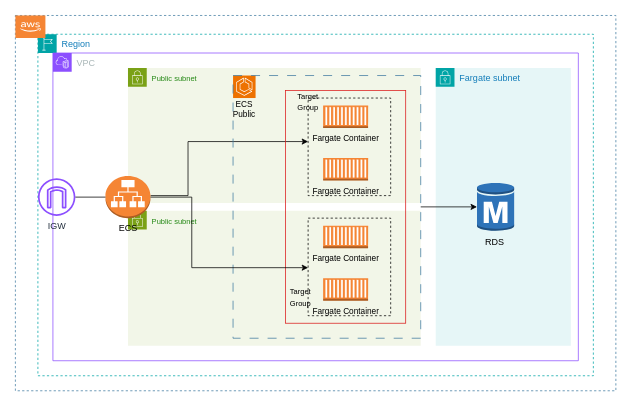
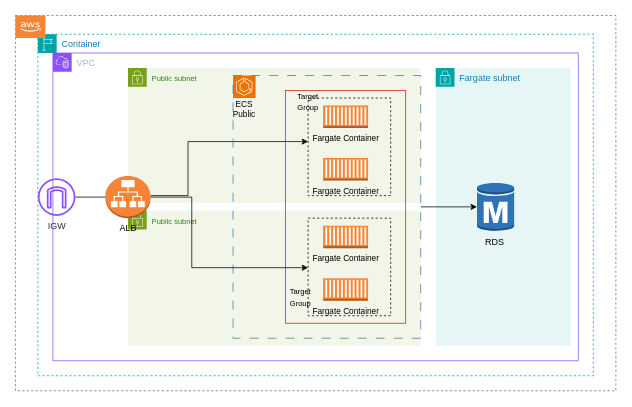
node "Region": label "Region" -> "Container"
node "ECS": label "ECS" -> "ALB"
